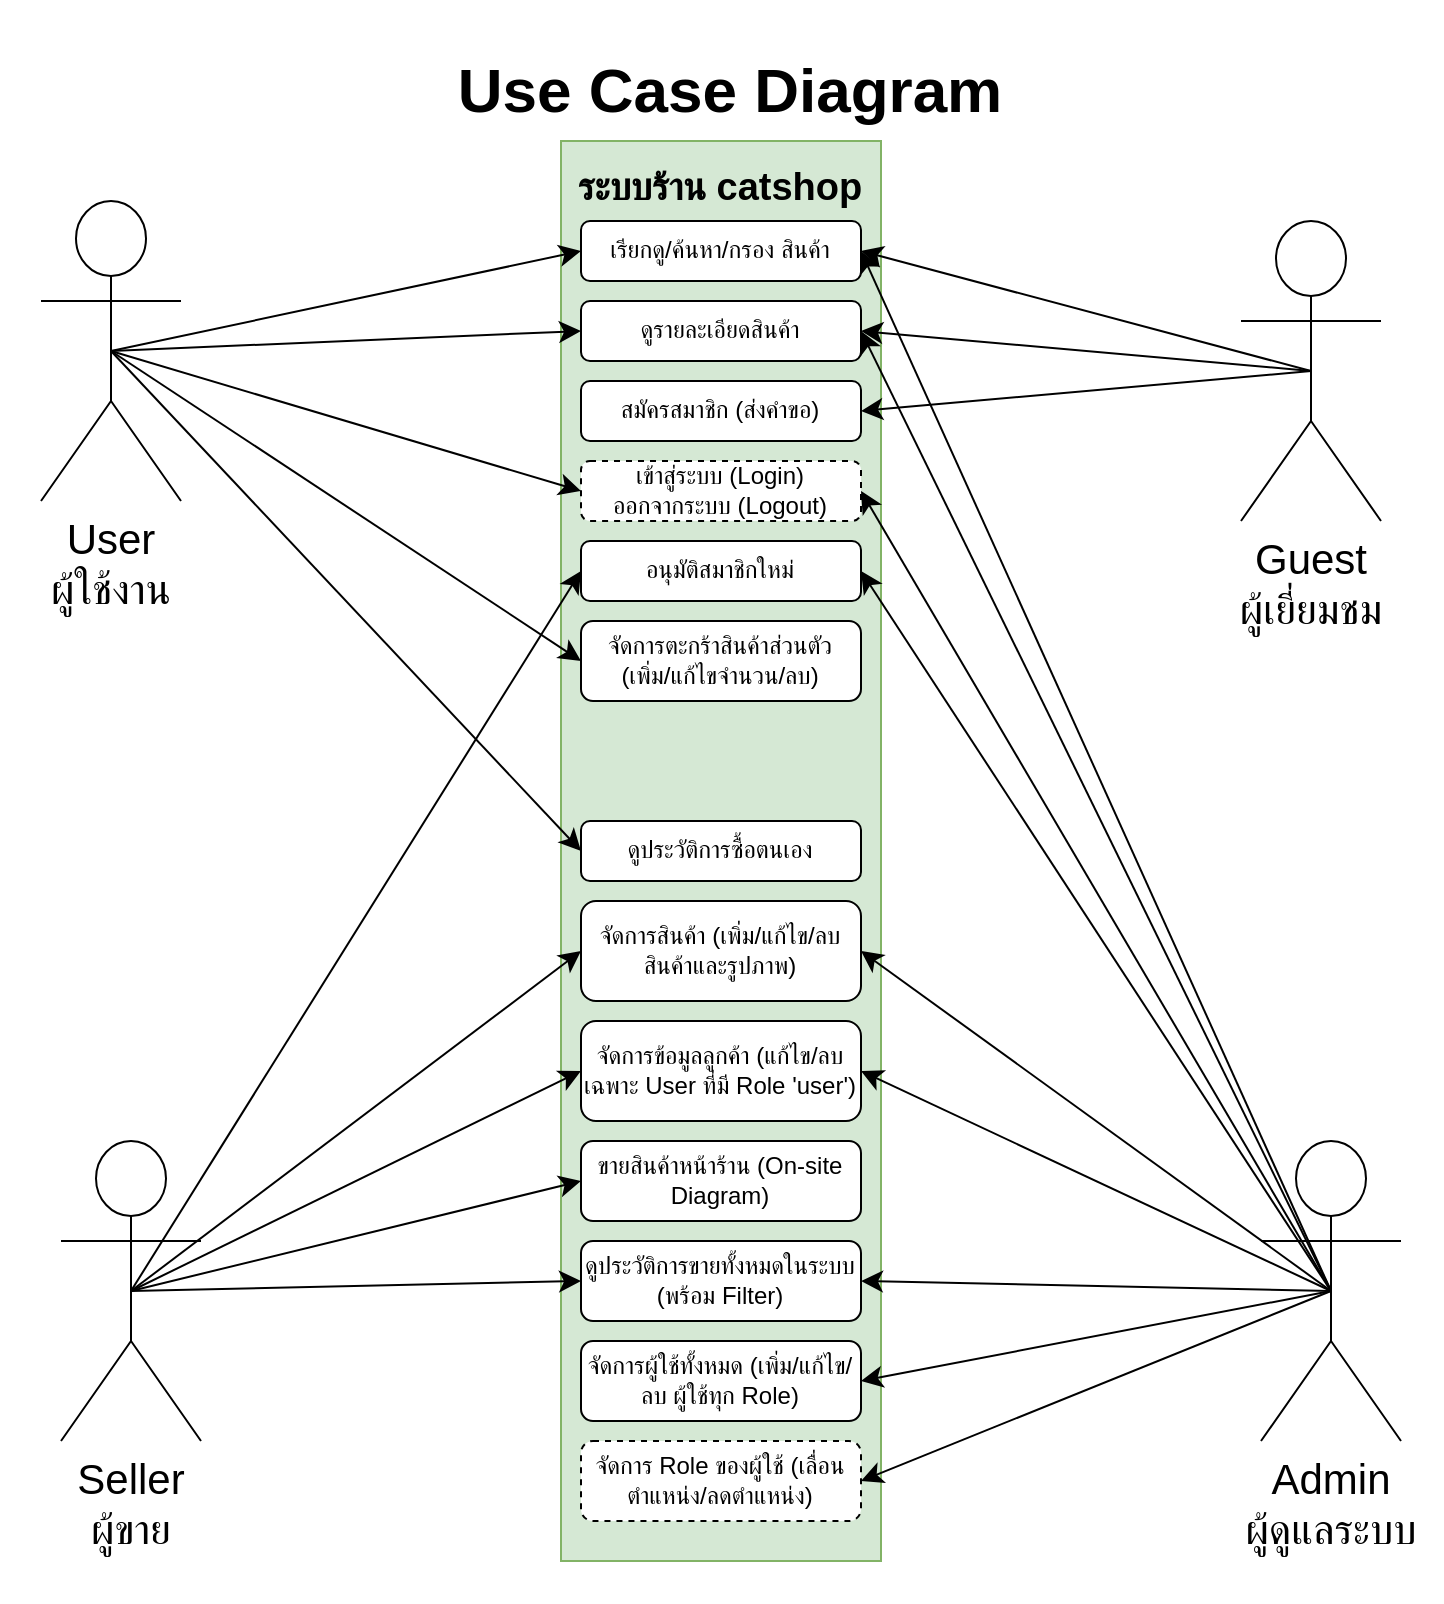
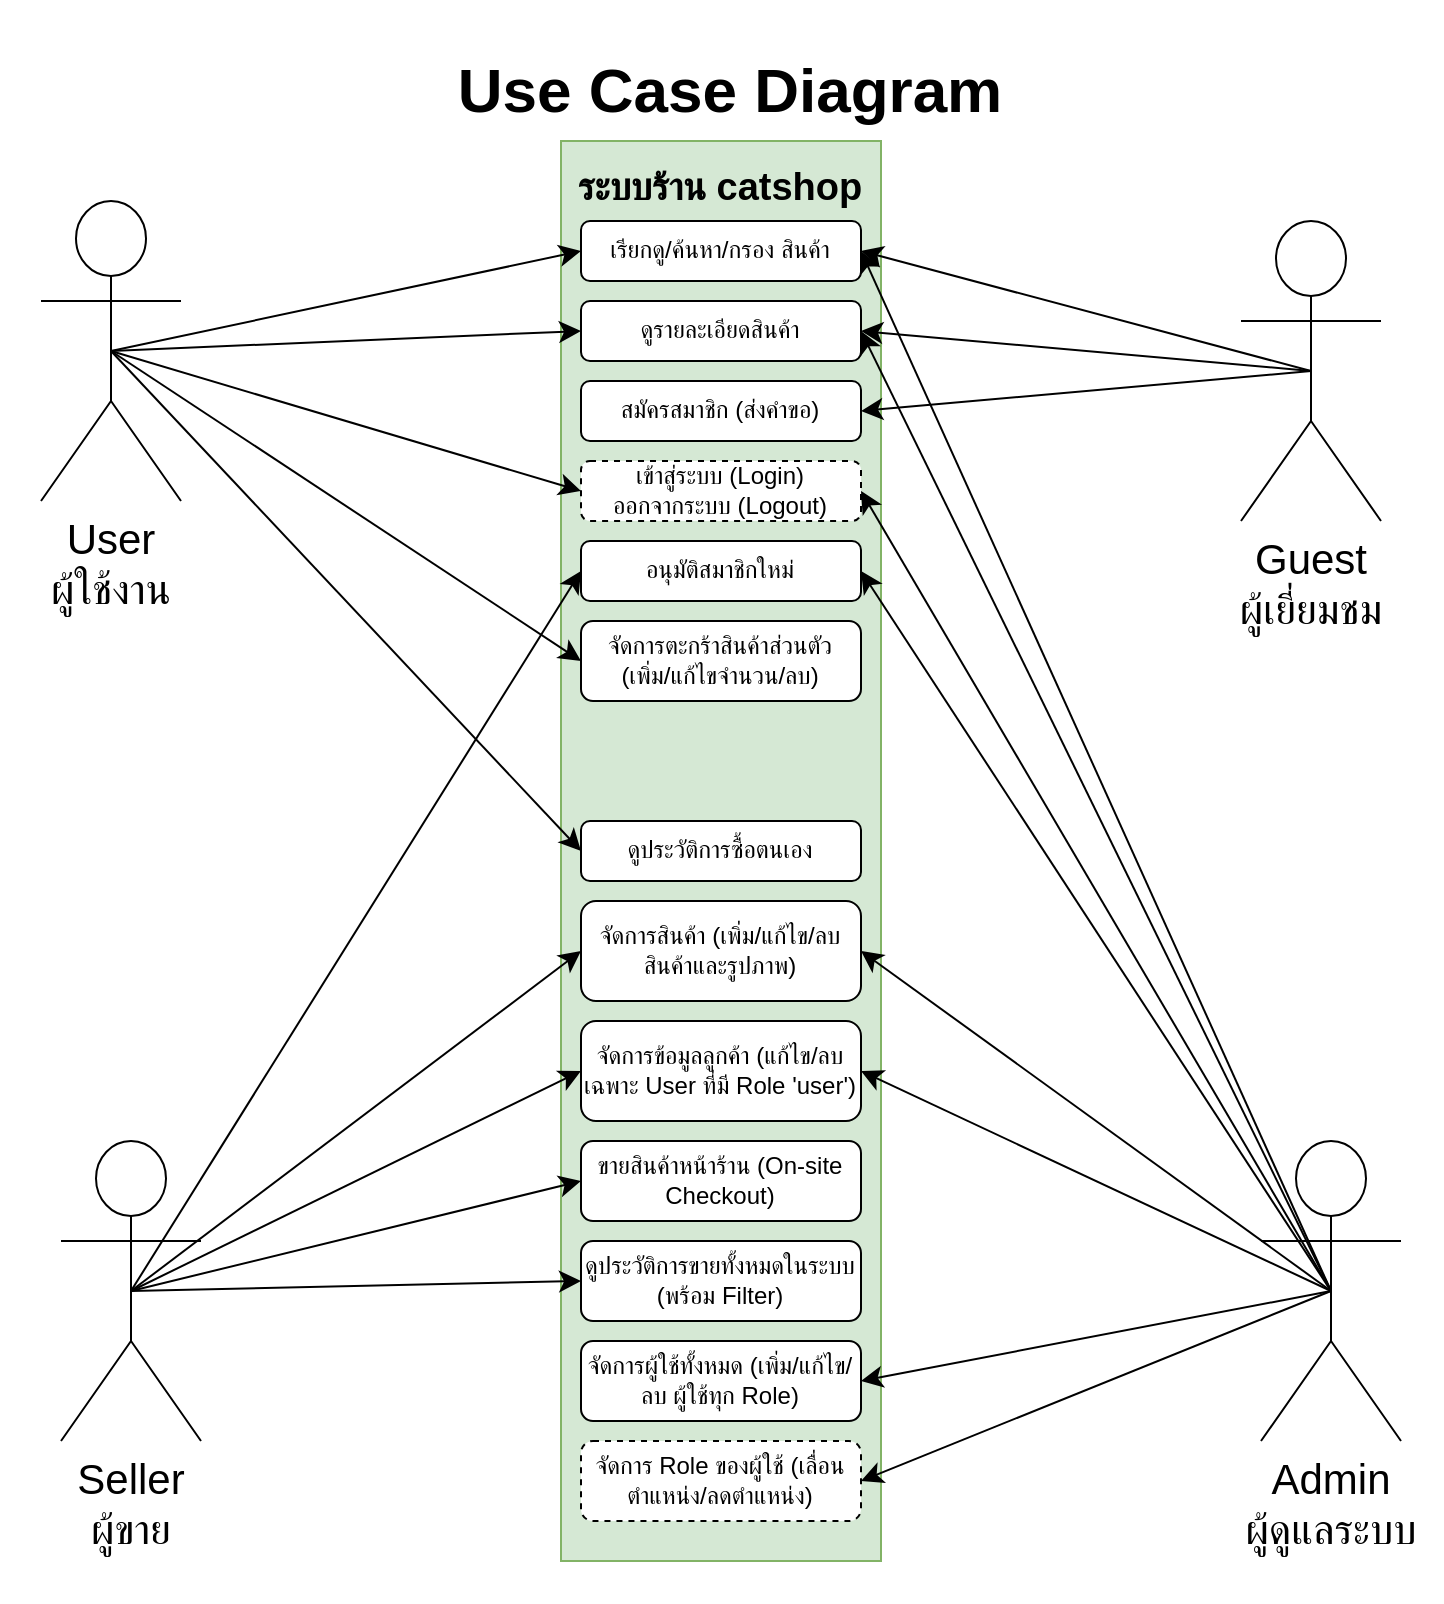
node "ขายสินค้าหน้าร้าน (On-site Diagram)": label "ขายสินค้าหน้าร้าน (On-site Diagram)" -> "ขายสินค้าหน้าร้าน (On-site Checkout)"
edge "Admin ผู้ดูแลระบบ" -> "ดูประวัติการขายทั้งหมดในระบบ (พร้อม Filter)": removed
